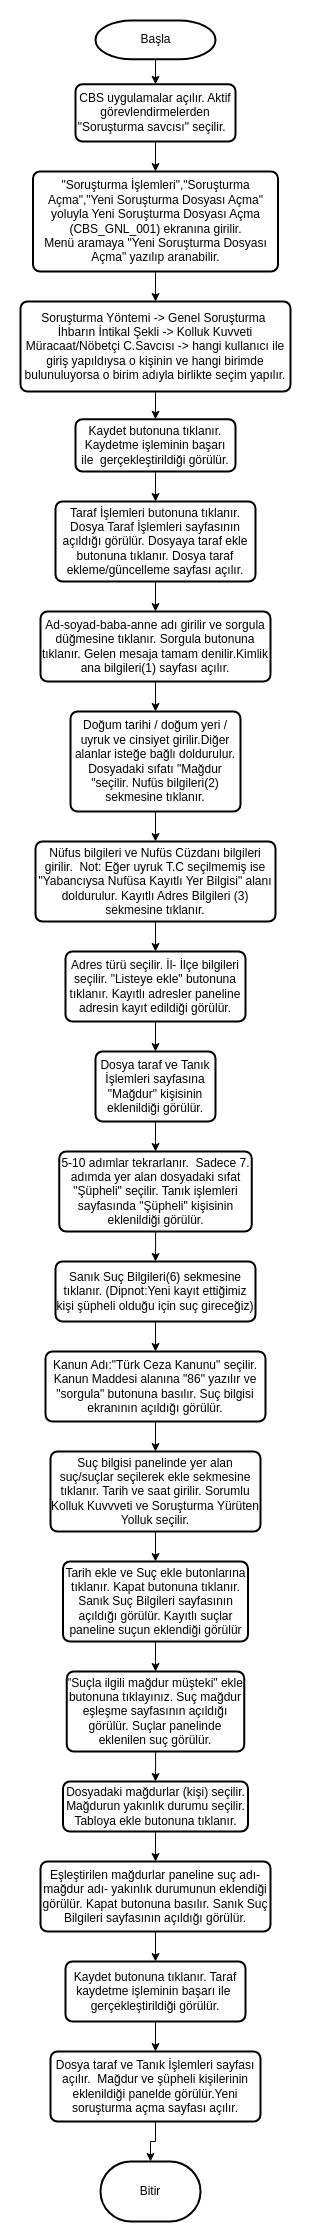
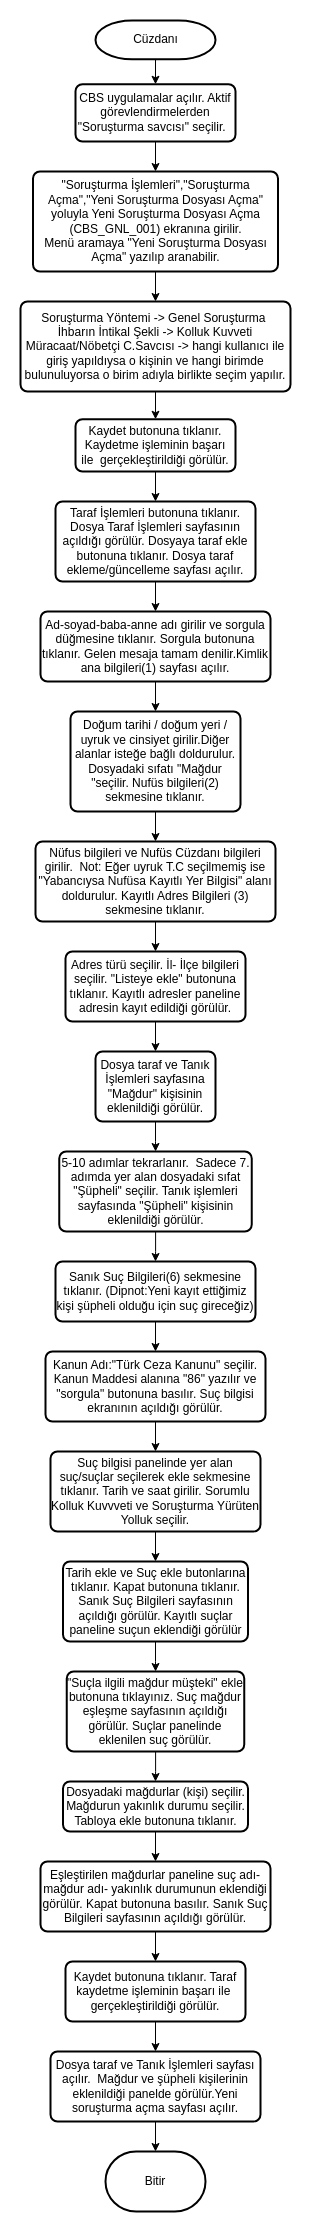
node "Başla": label "Başla" -> "Cüzdanı"
node "Bitir": moved (151, 2192) -> (156, 2182)
